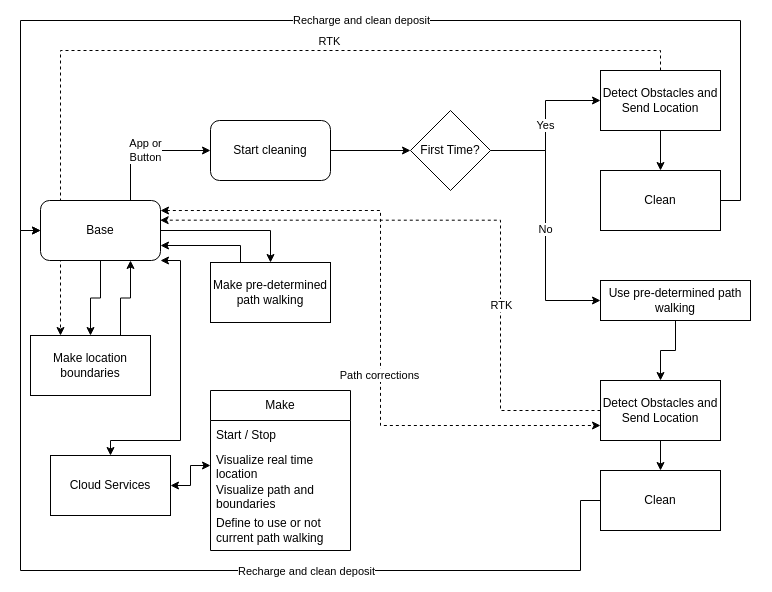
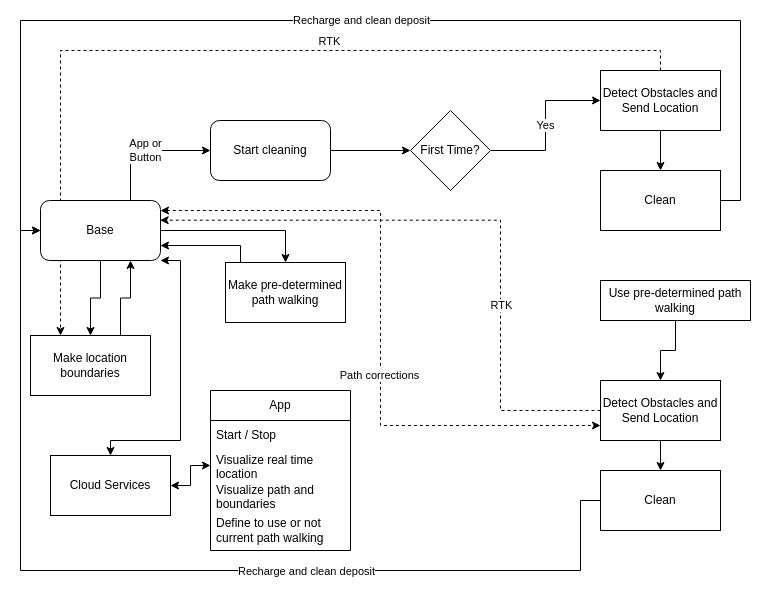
edge "First Time?" -> "Use pre-determined path walking": removed, label "No"
node "Make pre-determined path walking": moved (271, 293) -> (286, 293)
node "Make": label "Make" -> "App"
